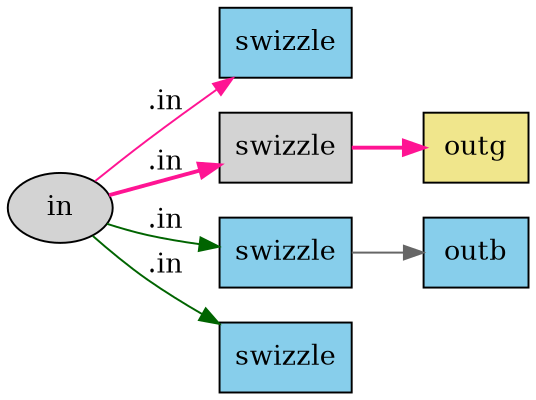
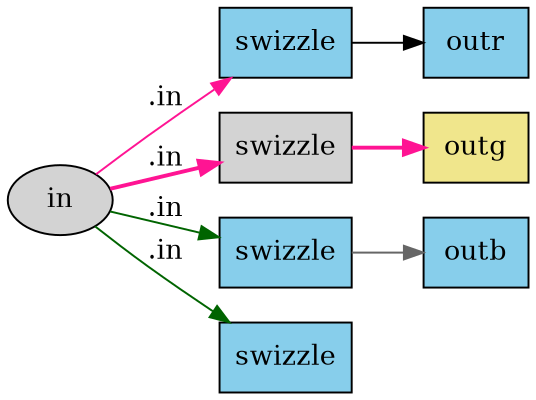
node "outr": added
